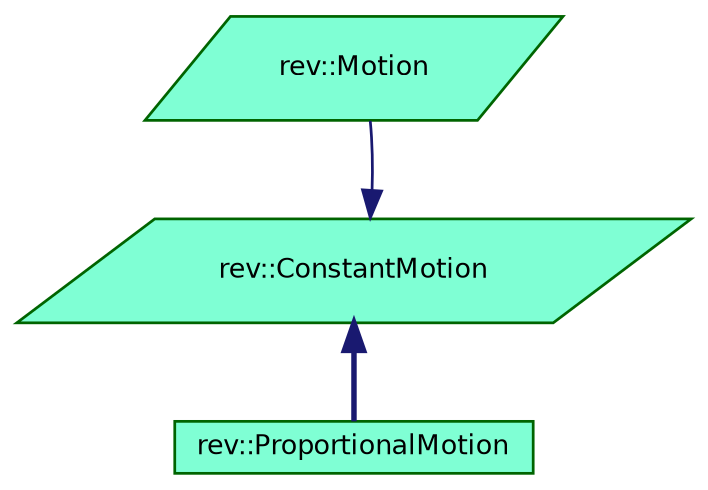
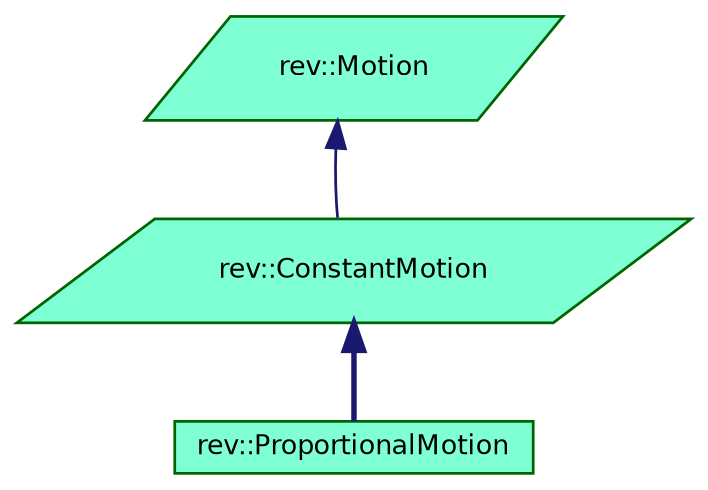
edge "rev::Motion" -> "rev::ConstantMotion": reversed
